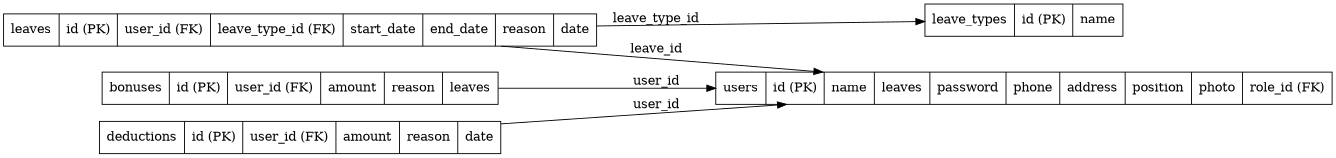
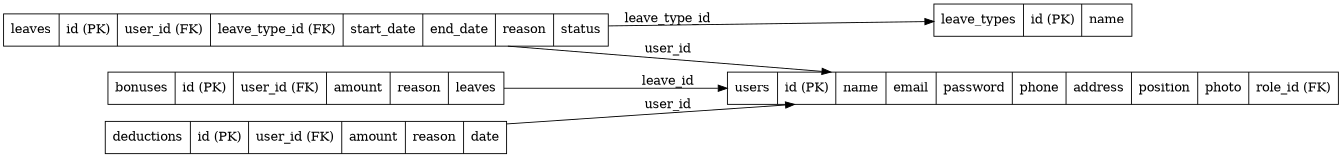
node "leaves": text "date" -> "status"
edge "leaves" -> "users": label "leave_id" -> "user_id"
edge "bonuses" -> "users": label "user_id" -> "leave_id"
node "users": text "leaves" -> "email"
